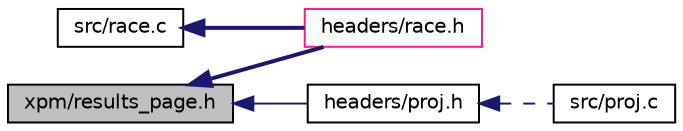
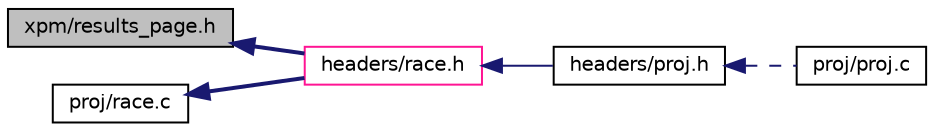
node "src/race.c": label "src/race.c" -> "proj/race.c"
edge "headers/proj.h" -> "xpm/results_page.h": now "headers/proj.h" -> "headers/race.h"
node "src/proj.c": label "src/proj.c" -> "proj/proj.c"
